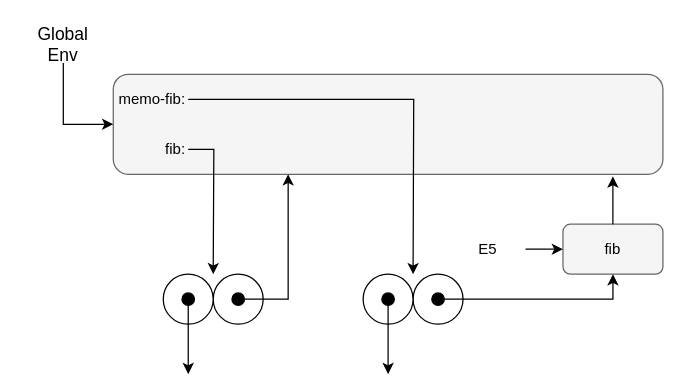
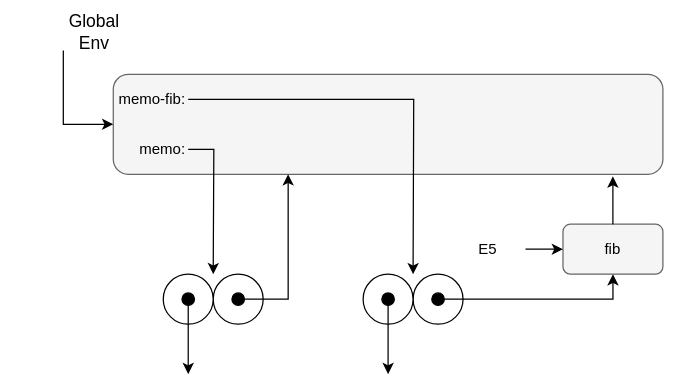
node "Global Env": moved (63, 44) -> (94, 32)
node "fib:": label "fib:" -> "memo:"
